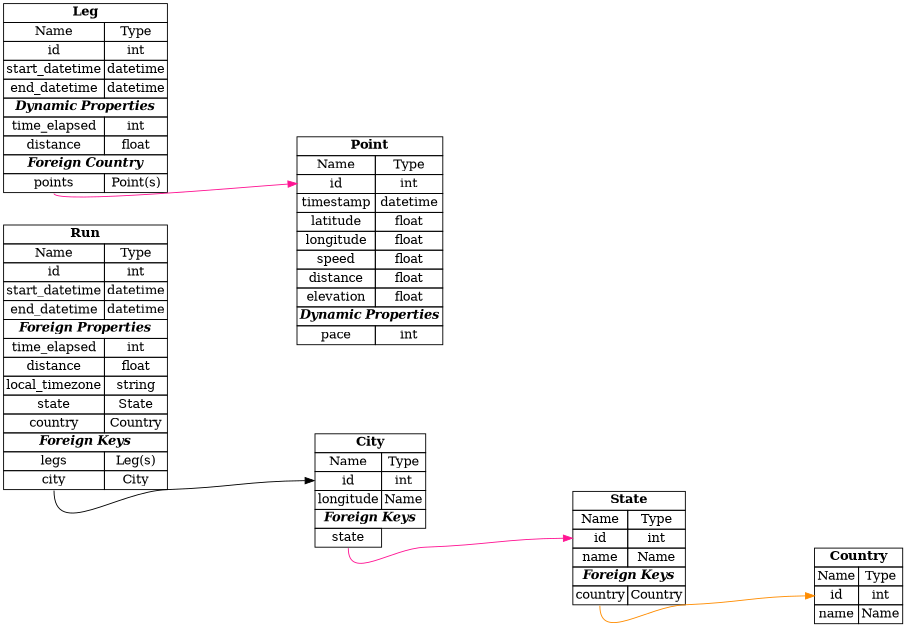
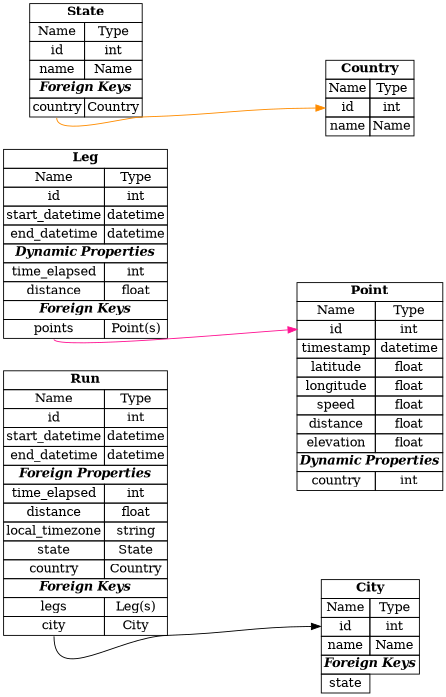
node "Leg": text "Foreign Country" -> "Foreign Keys"
node "Point": text "pace" -> "country"
node "City": text "longitude" -> "name"
edge "City" -> "State": removed
